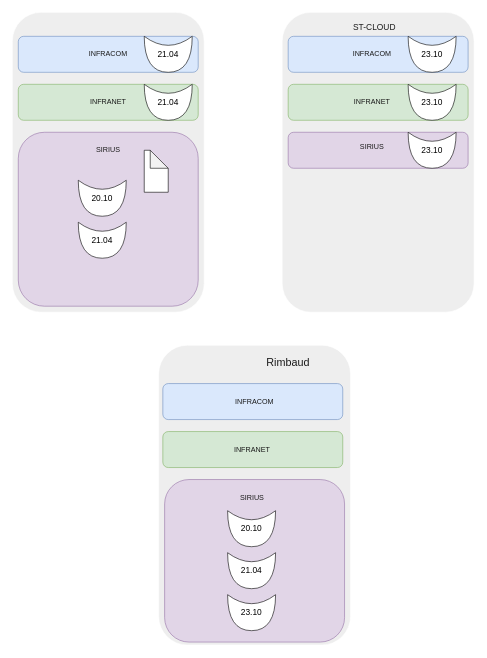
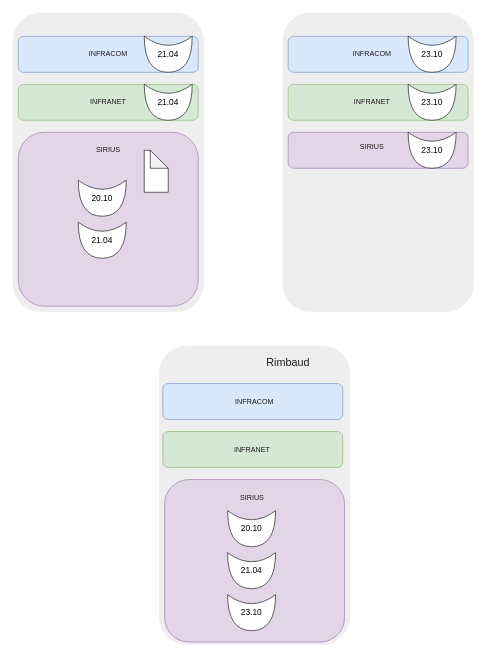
node "ST-CLOUD": removed
